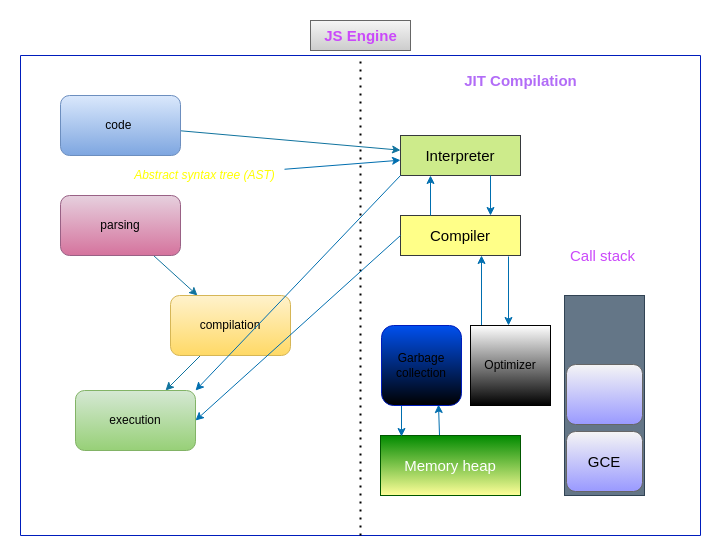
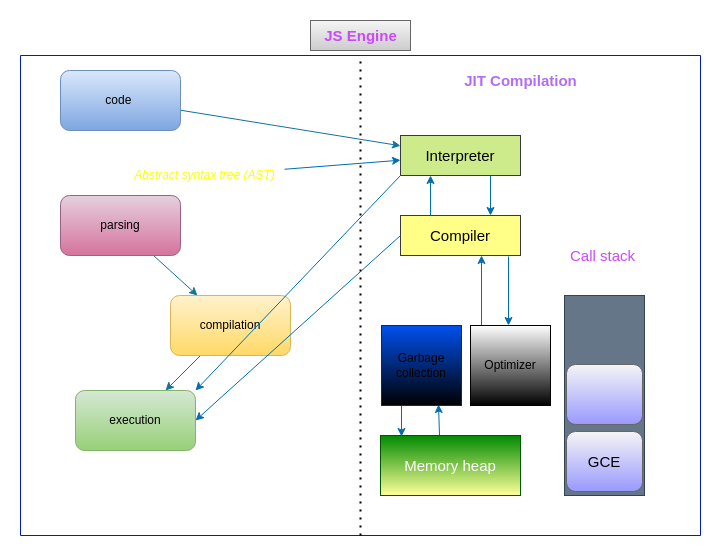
node "code": moved (121, 126) -> (121, 101)
node "Garbage collection": shape rounded rectangle -> rectangle
